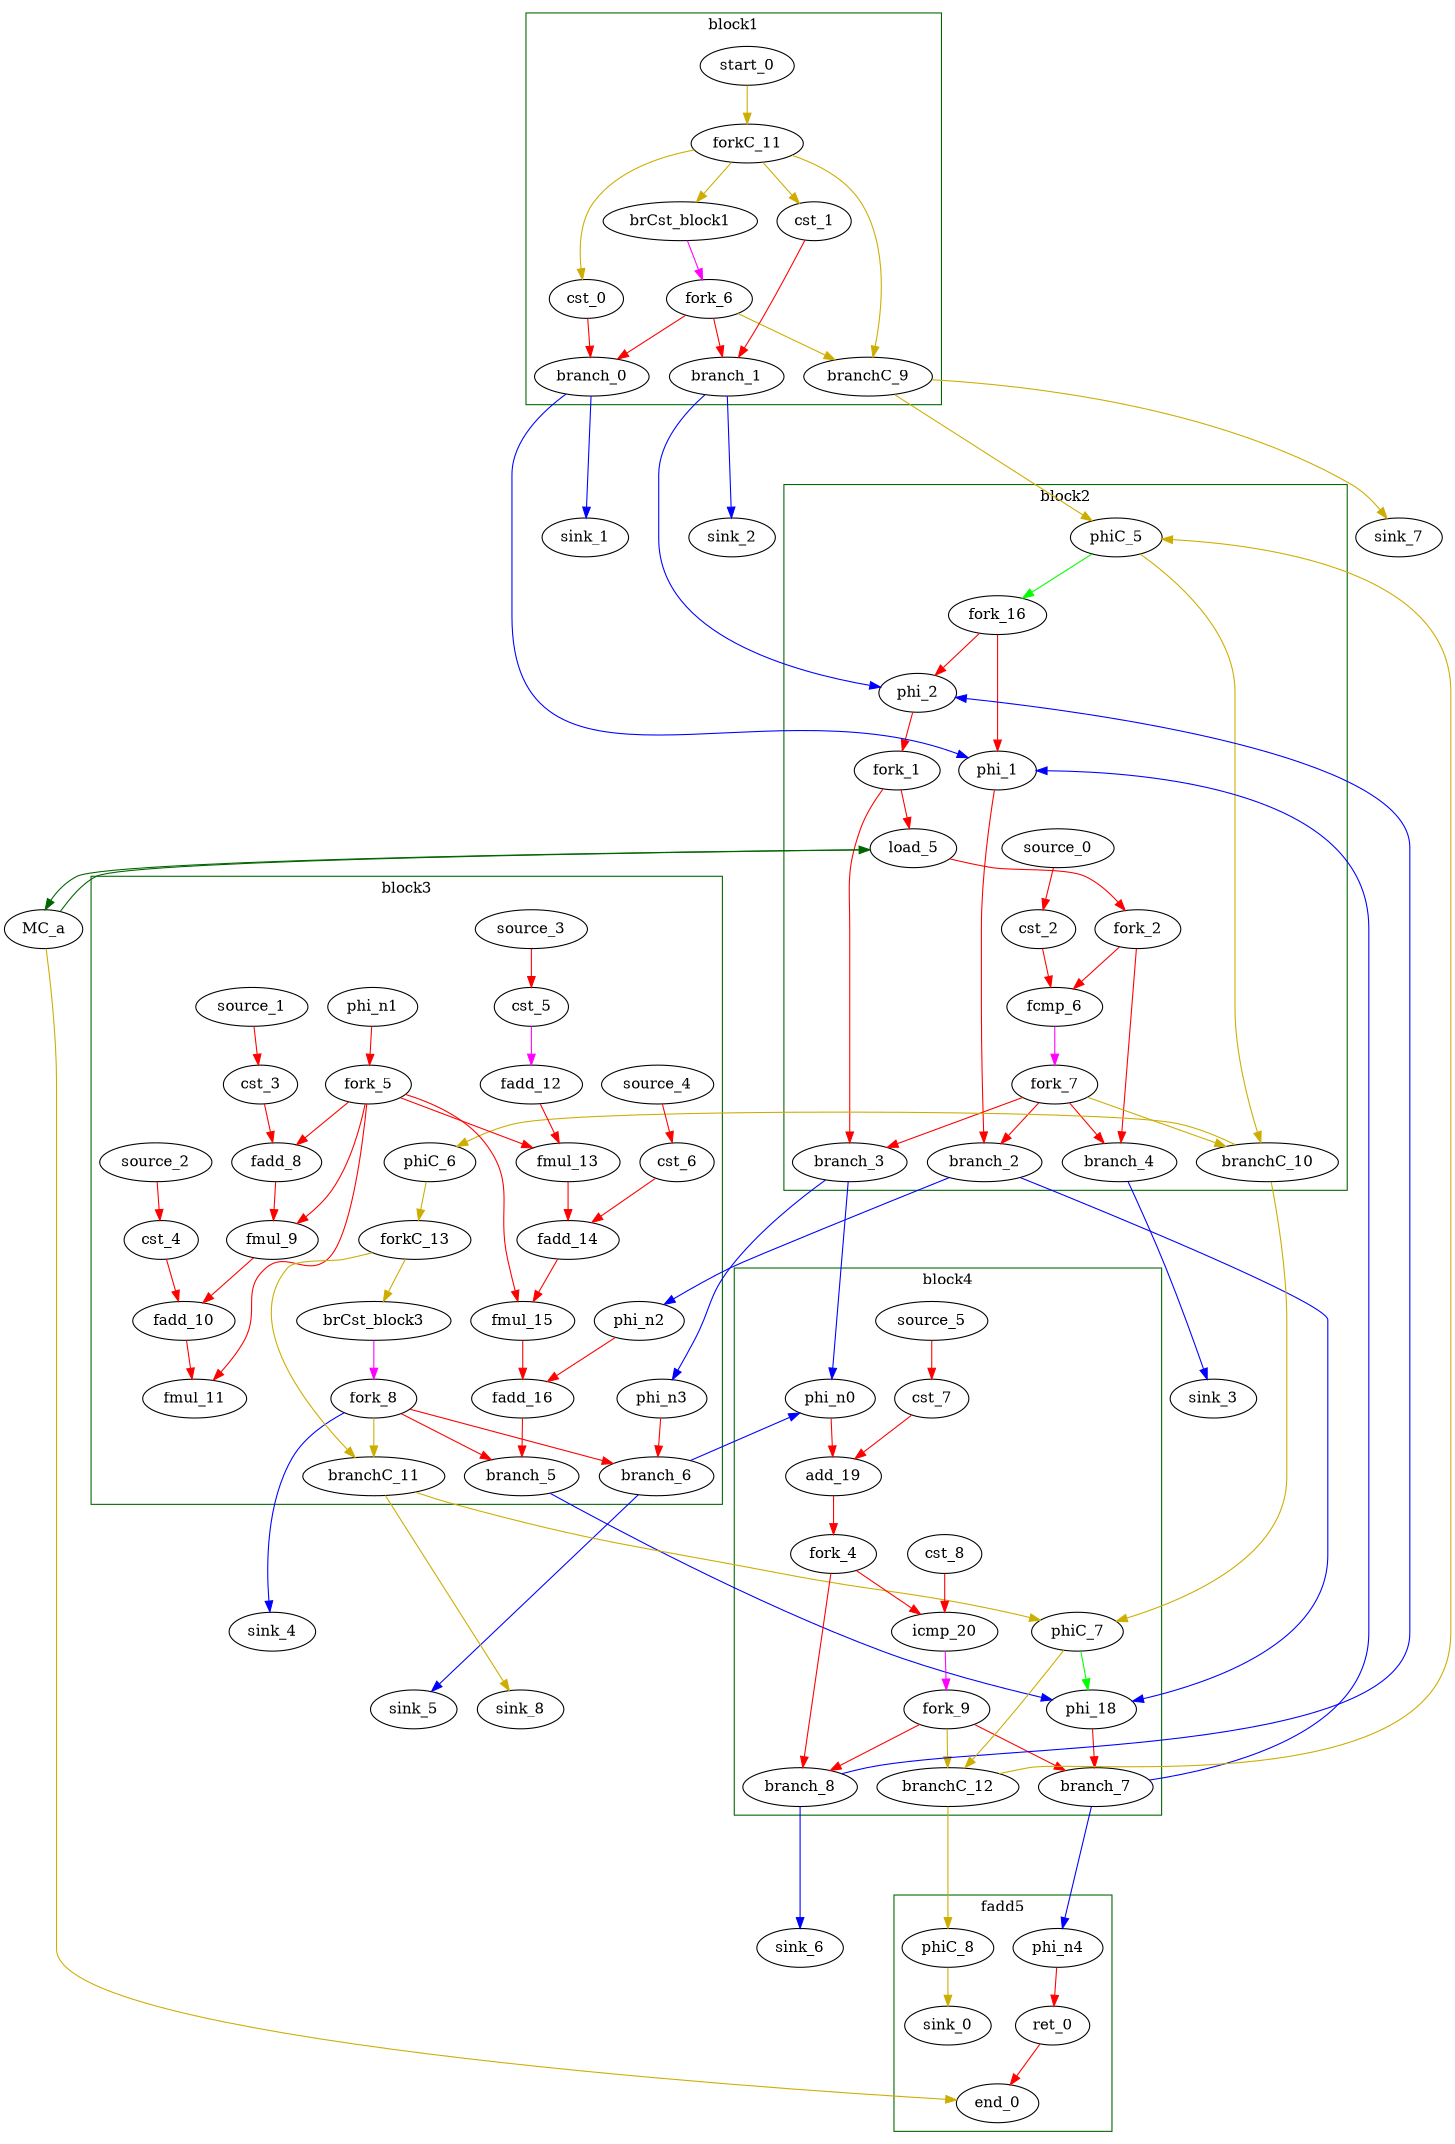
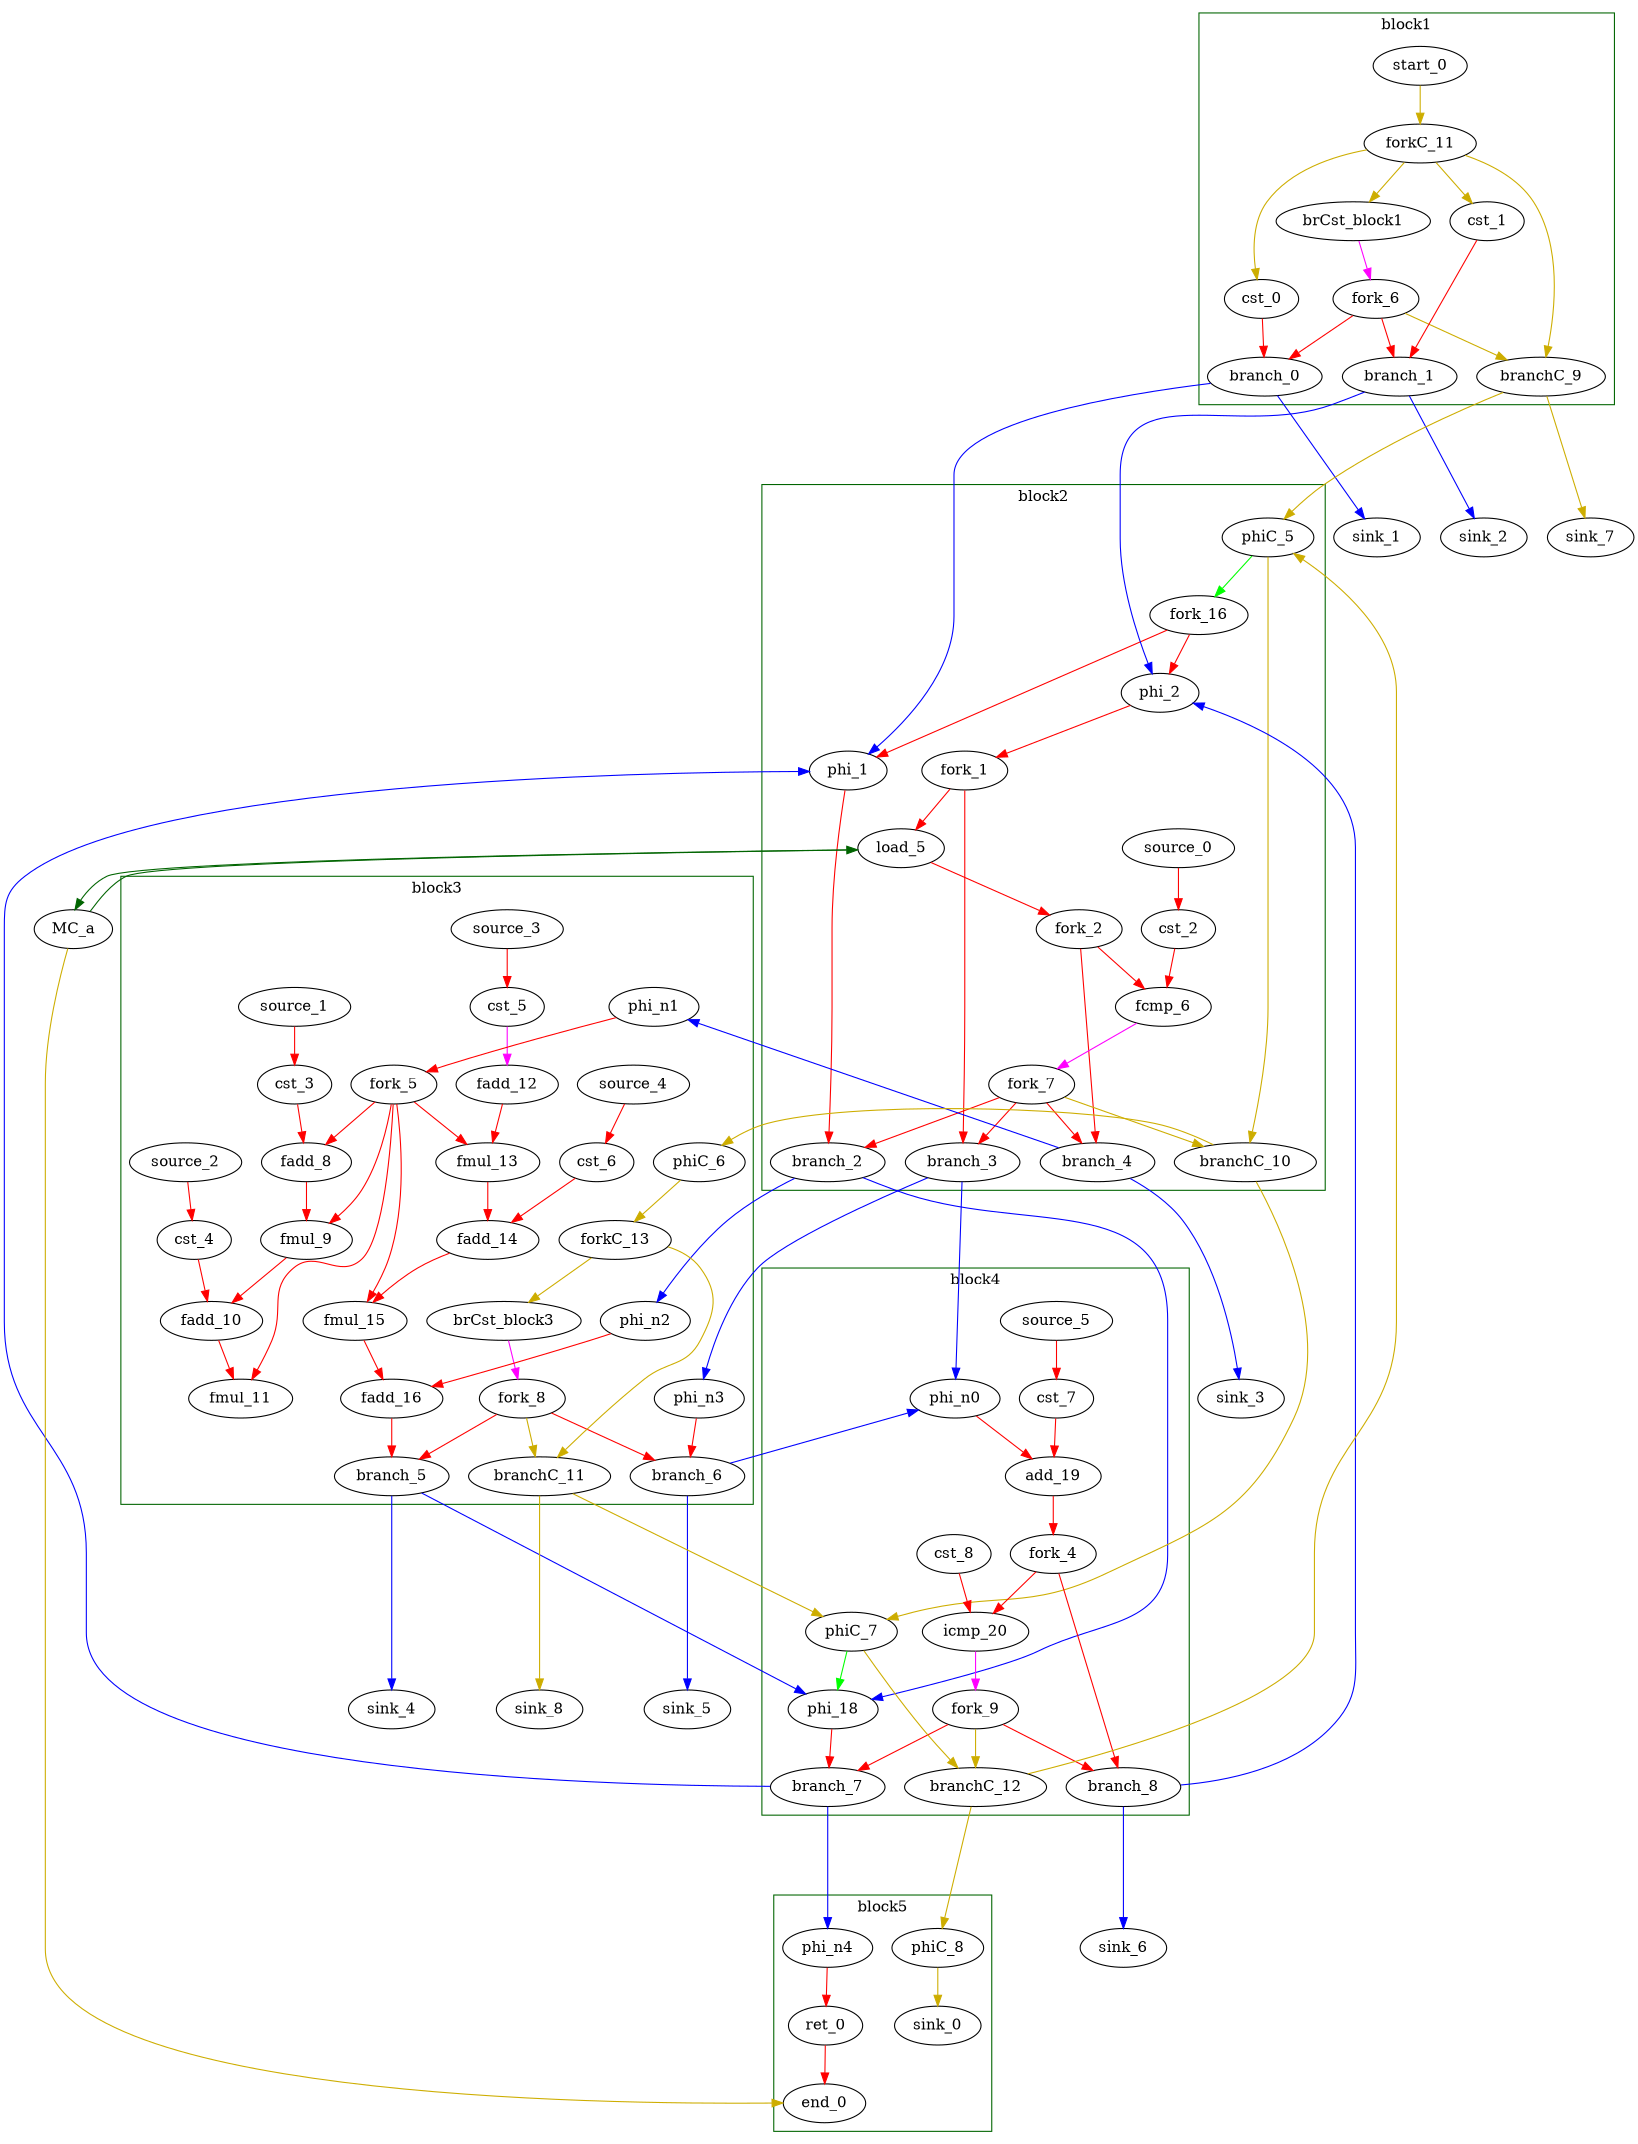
edge "branch_4" -> "phi_n1": added
edge "fork_8" -> "sink_4": now "branch_5" -> "sink_4"
cluster "fadd5": label "fadd5" -> "block5"
